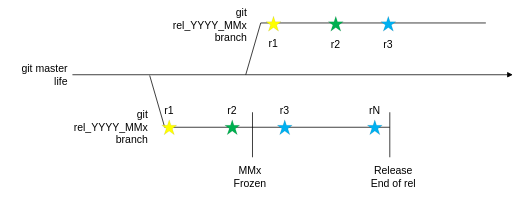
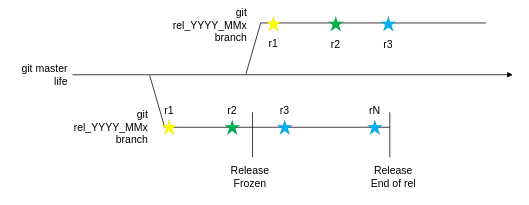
node "MMxFrozen": label "MMxFrozen" -> "ReleaseFrozen"
